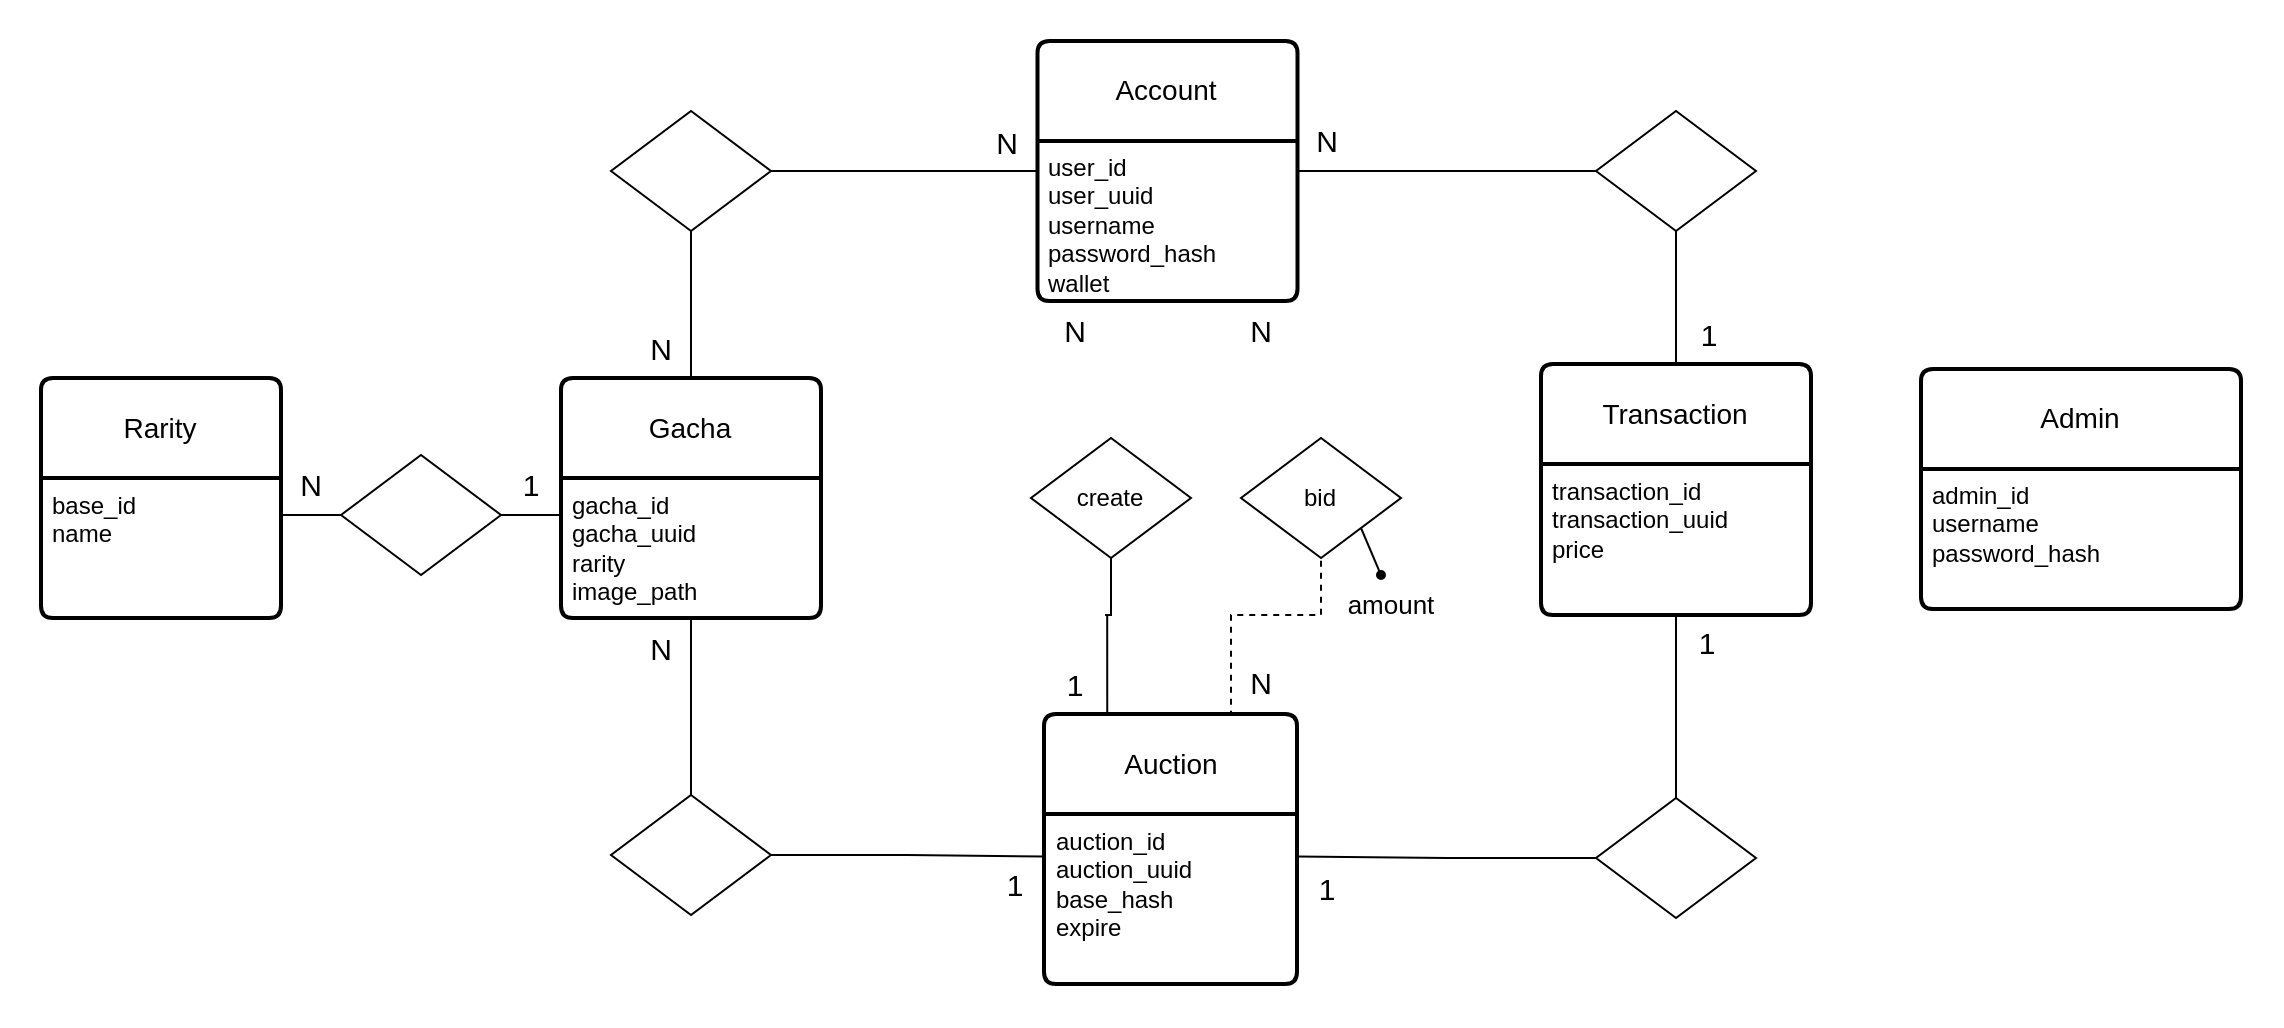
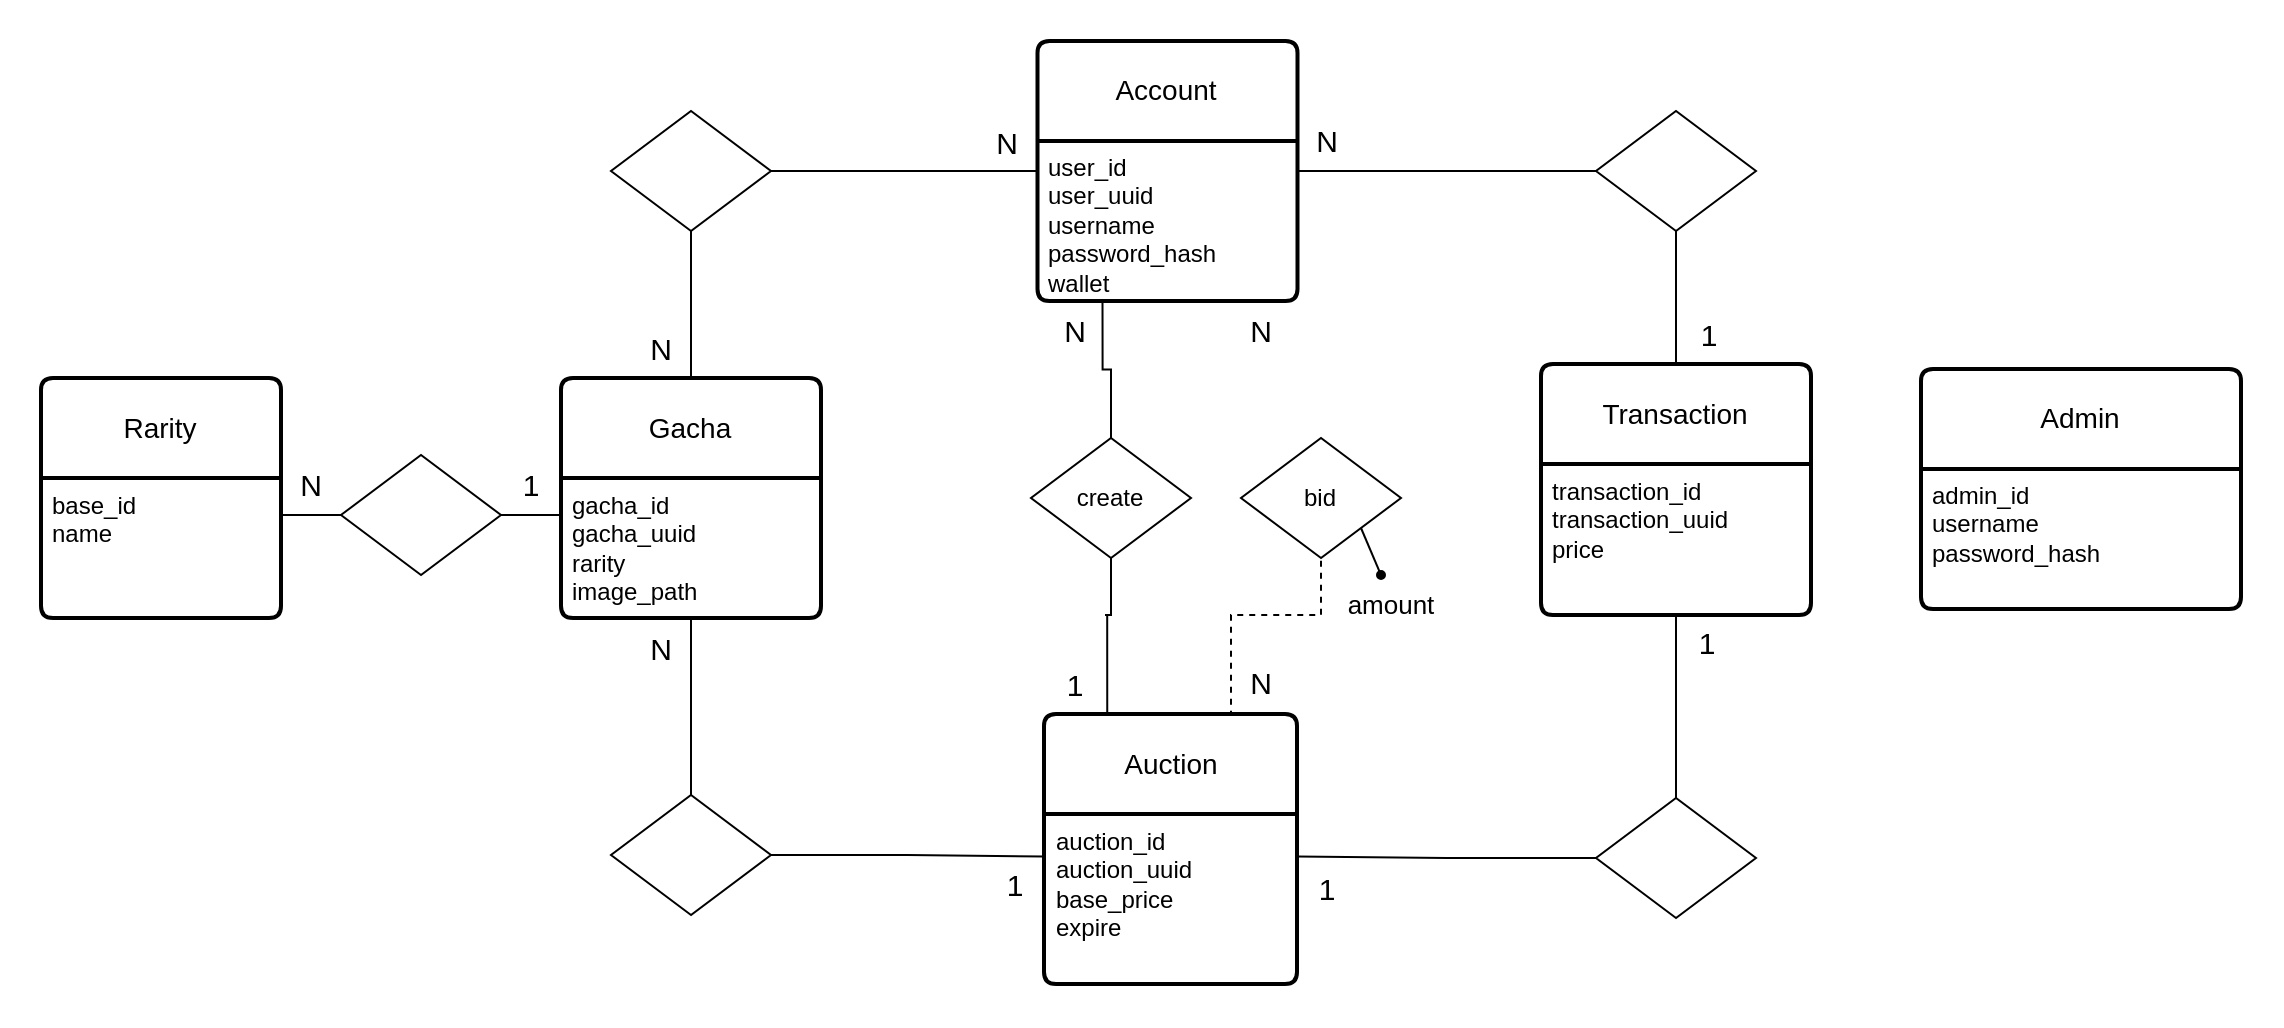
edge "user_id user_uuid username password_hash wallet" -- "create": added
node "auction_id auction_uuid base_hash expire": label "auction_id auction_uuid base_hash expire" -> "auction_id auction_uuid base_price expire"
